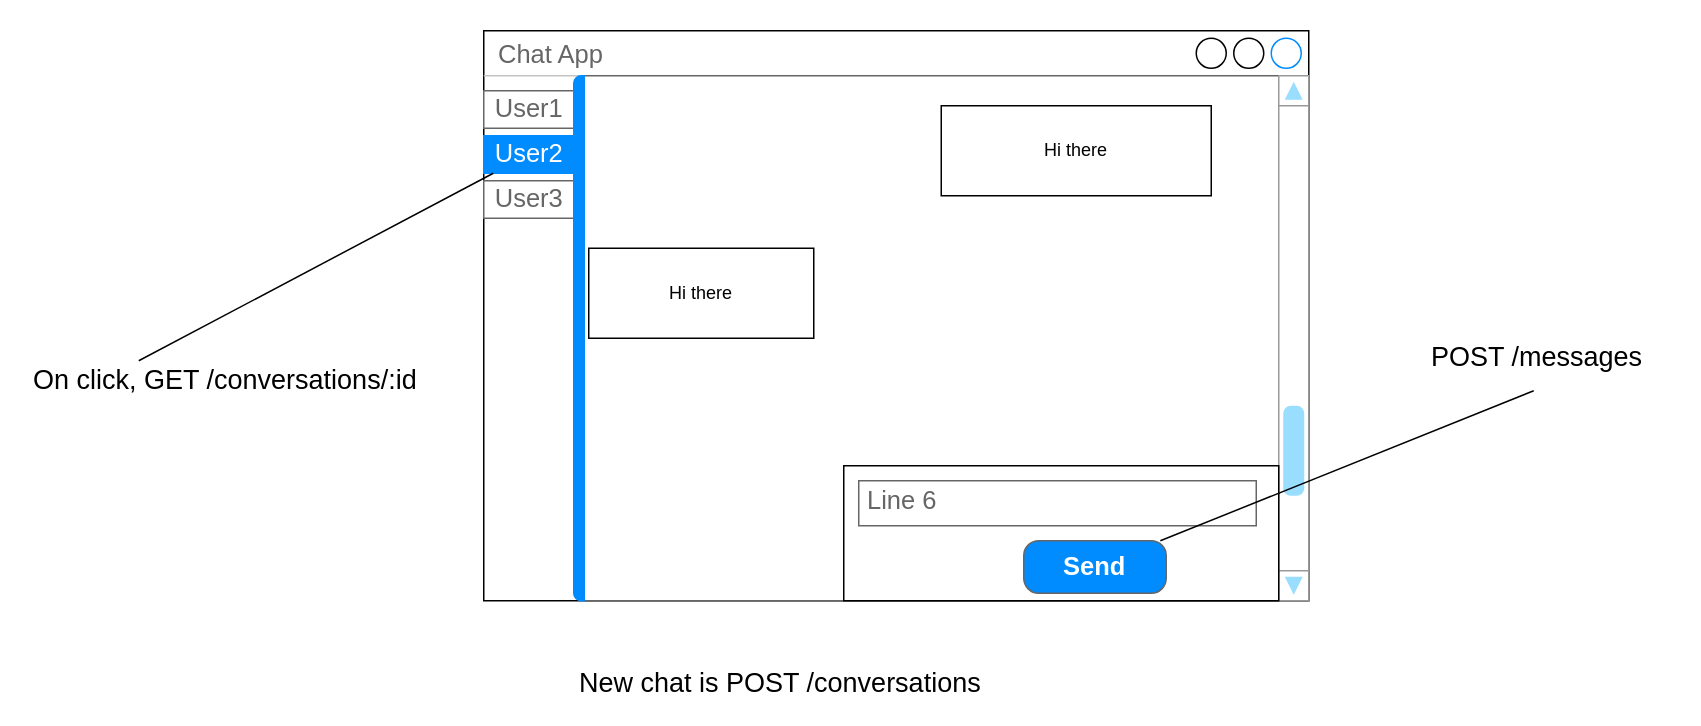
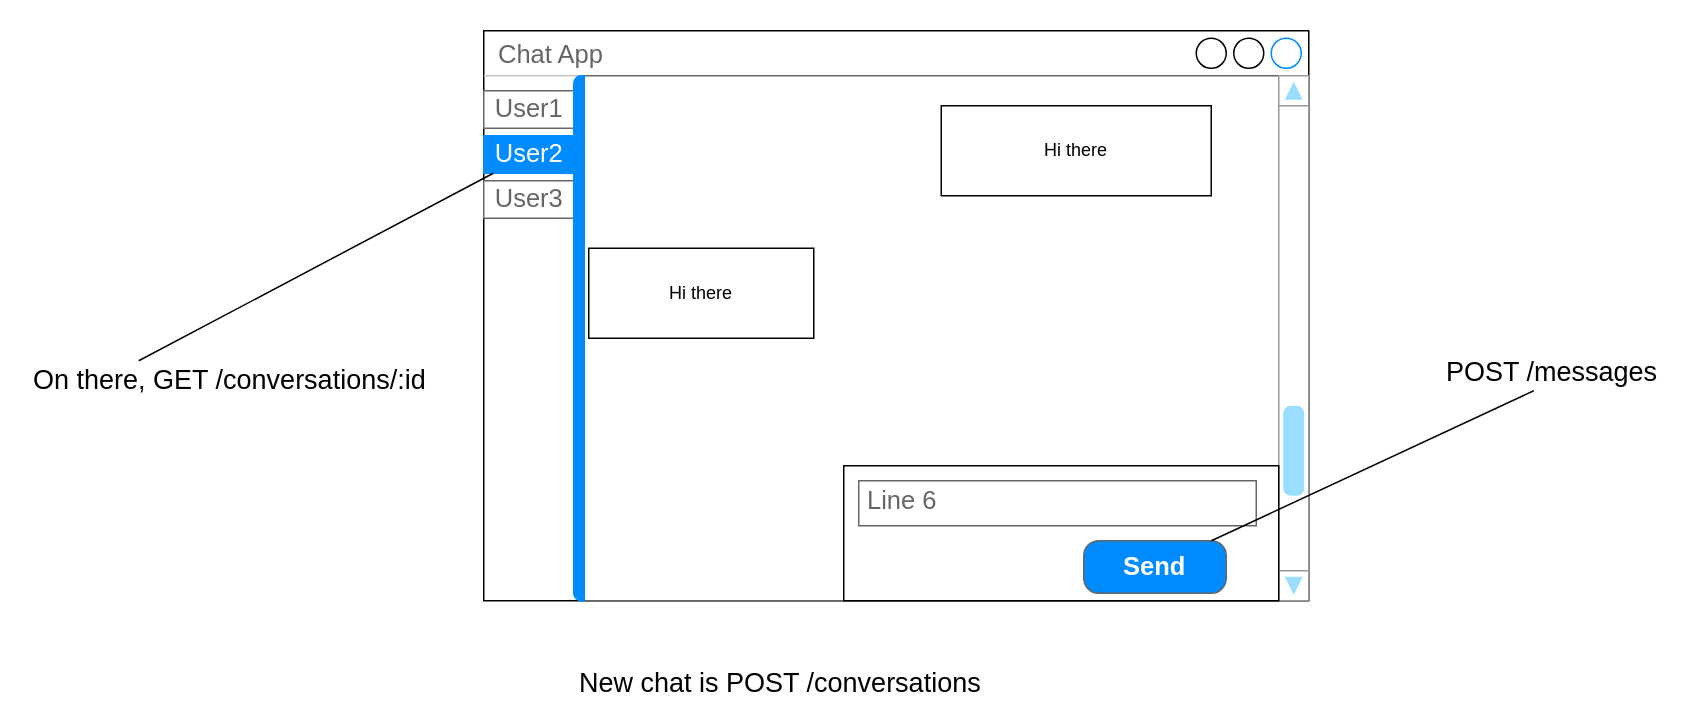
node "POST /messages": moved (1549, 353) -> (1564, 368)
node "On click, GET /conversations/:id": label "On click, GET /conversations/:id" -> "On there, GET /conversations/:id"
node "Send": moved (1095, 567) -> (1155, 567)
